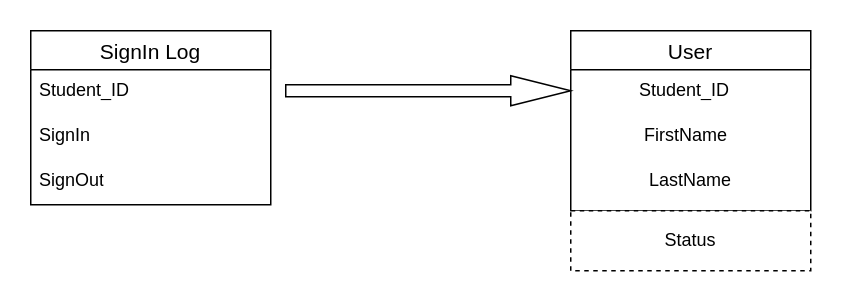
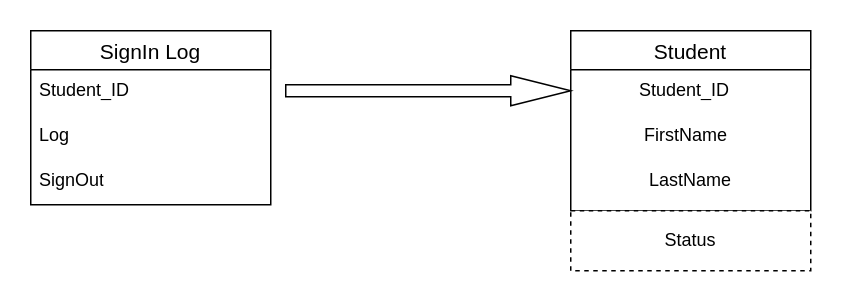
node "User": label "User" -> "Student"
node "SignIn": label "SignIn" -> "Log"
